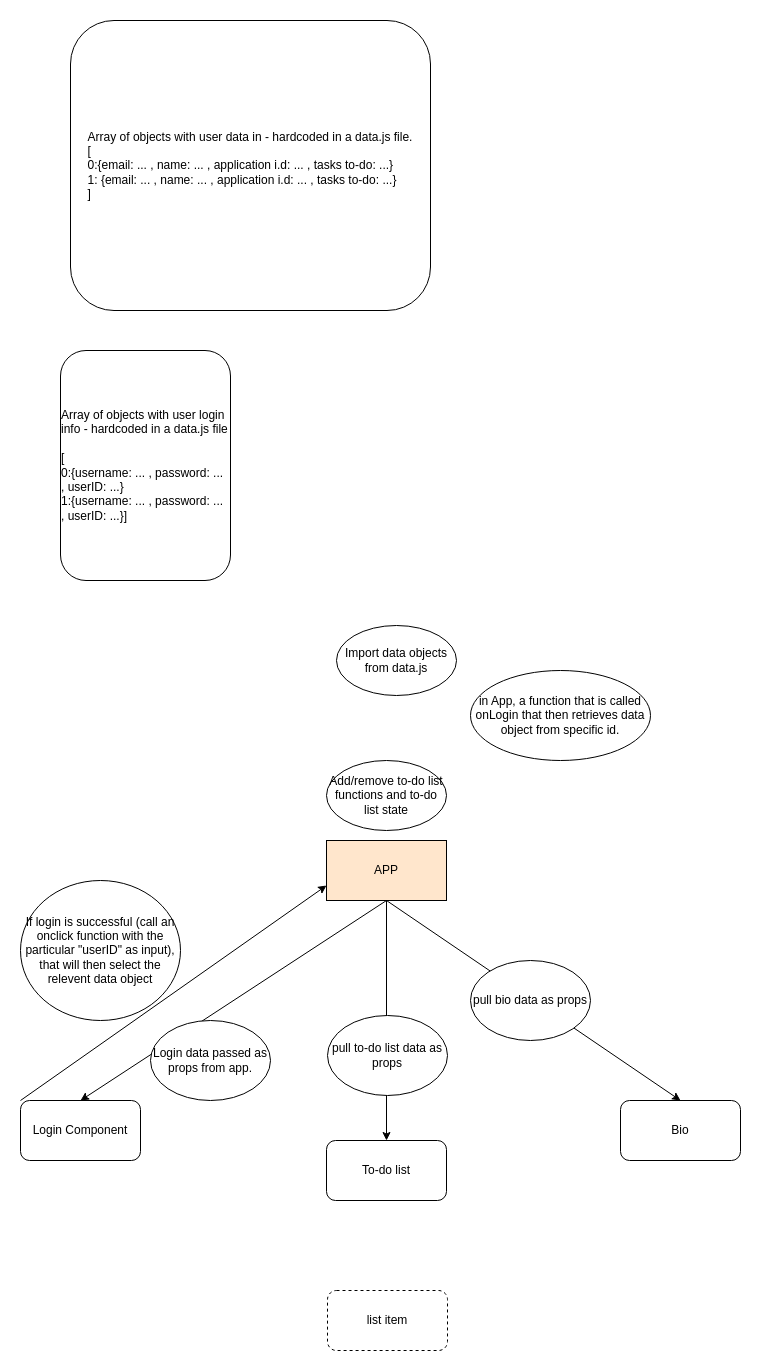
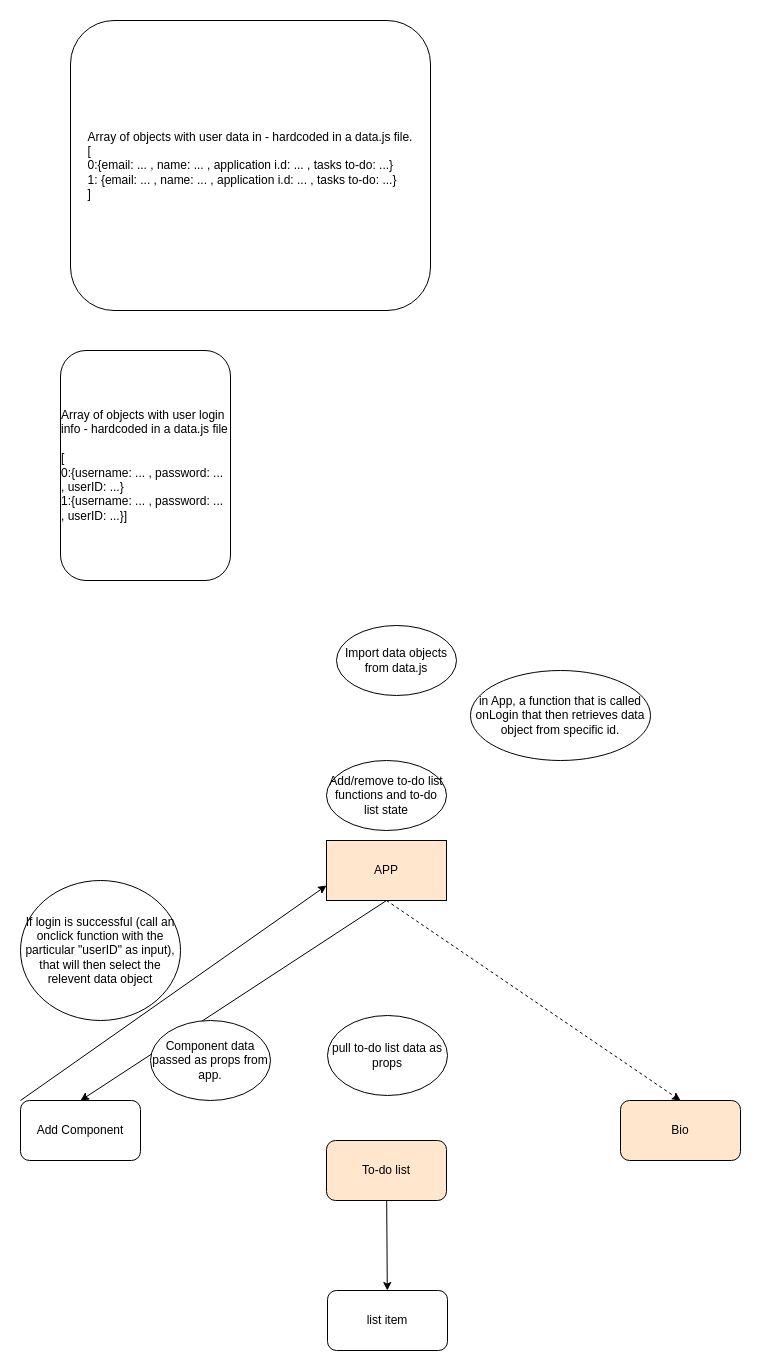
edge "APP" -> "To-do list": removed
edge "APP" -> "Bio": style solid -> dashed
node "pull bio data as props": removed
node "Login data passed as props from app.": label "Login data passed as props from app." -> "Component data passed as props from app."
node "Login Component": label "Login Component" -> "Add Component"
node "Bio": fillcolor #ffffff -> #ffe6cc
node "To-do list": fillcolor #ffffff -> #ffe6cc
edge "To-do list" -> "list item": added
node "list item": style dashed -> solid
